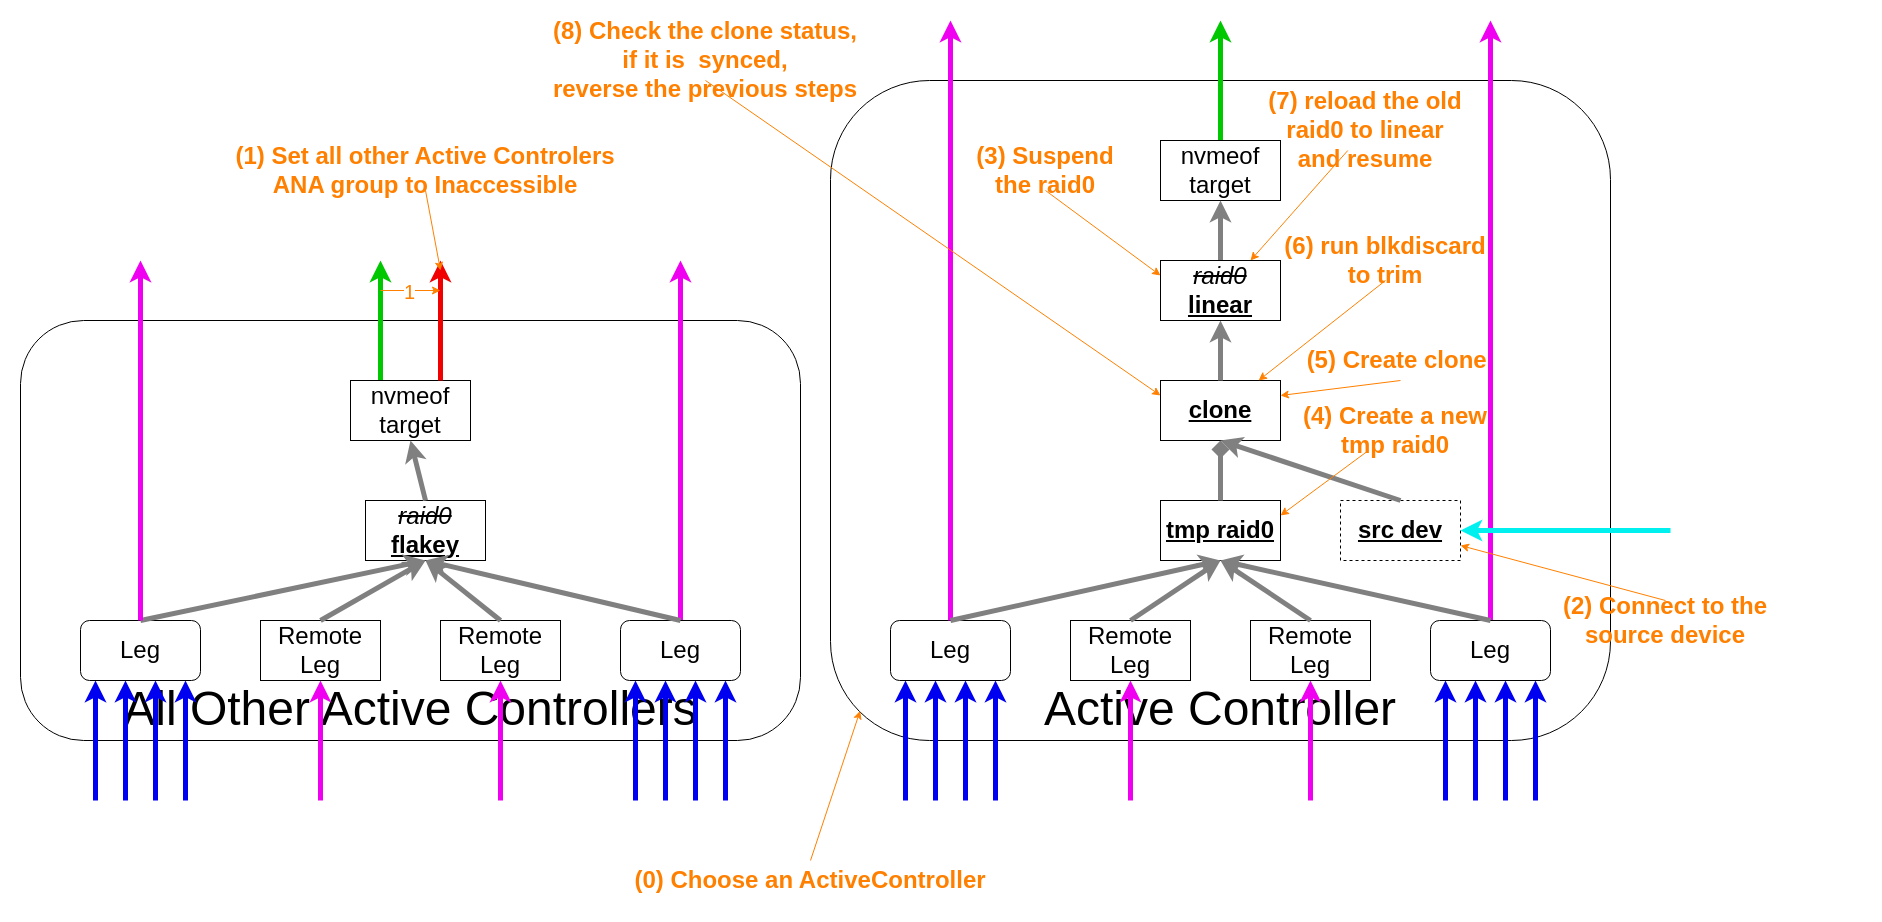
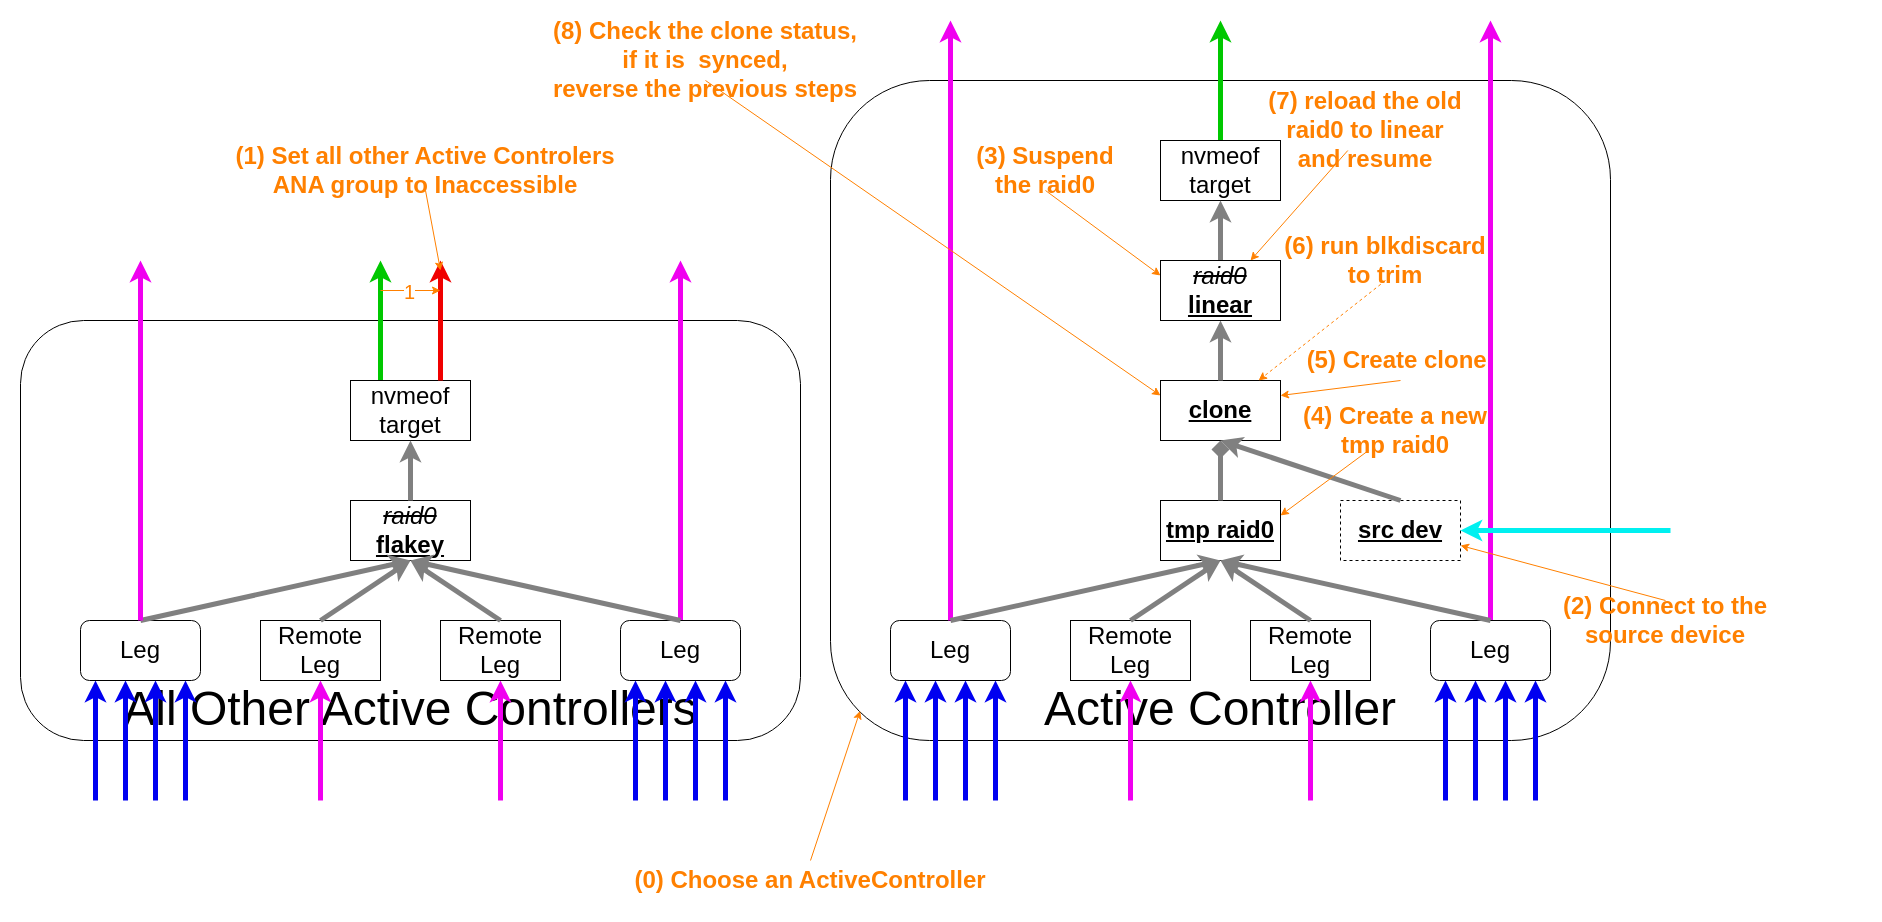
edge "(6) run blkdiscard to trim" -> "clone": style solid -> dashed
node "raid0 flakey": moved (426, 531) -> (411, 531)
